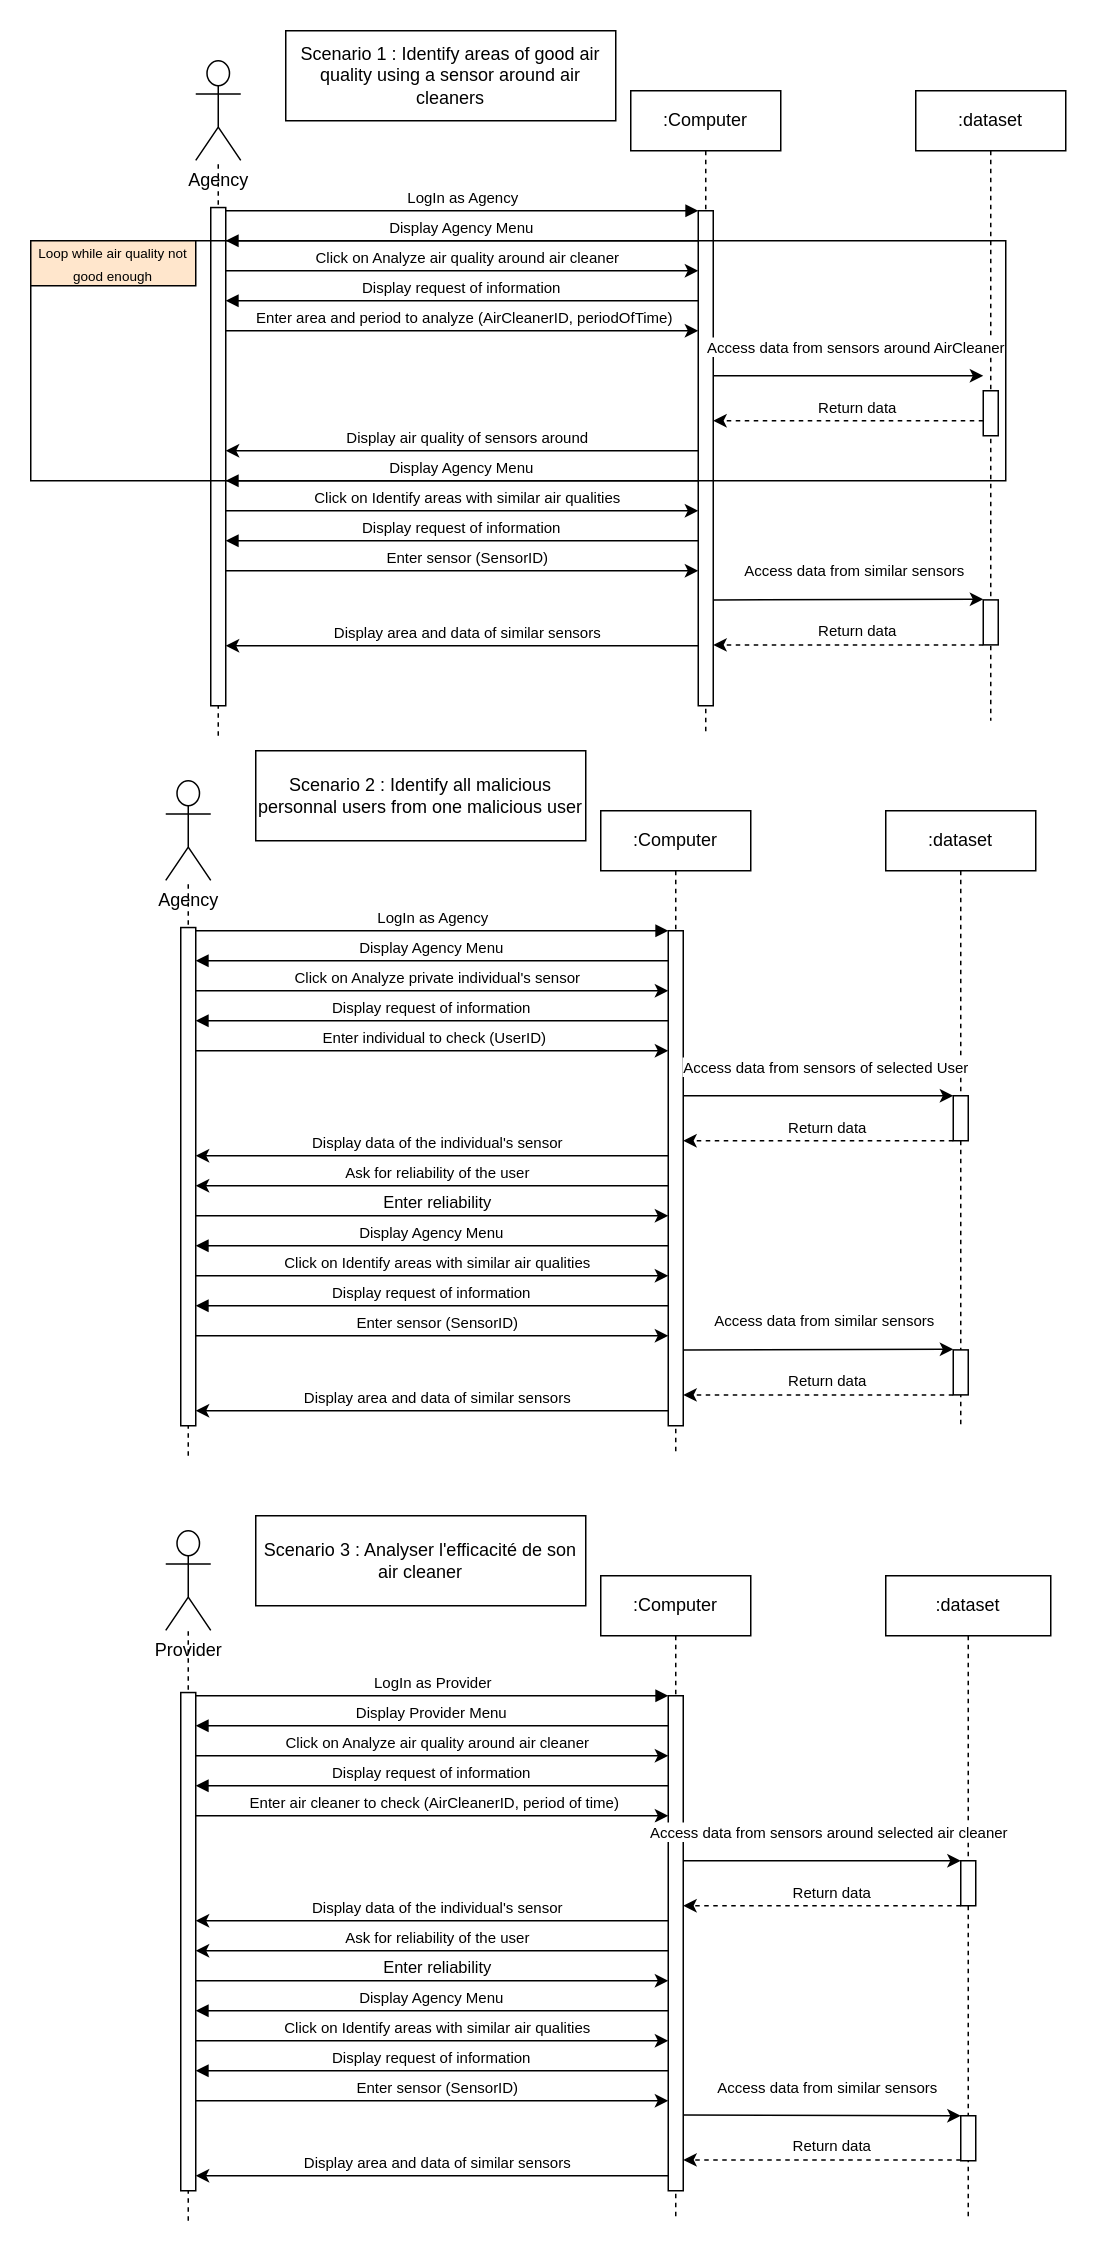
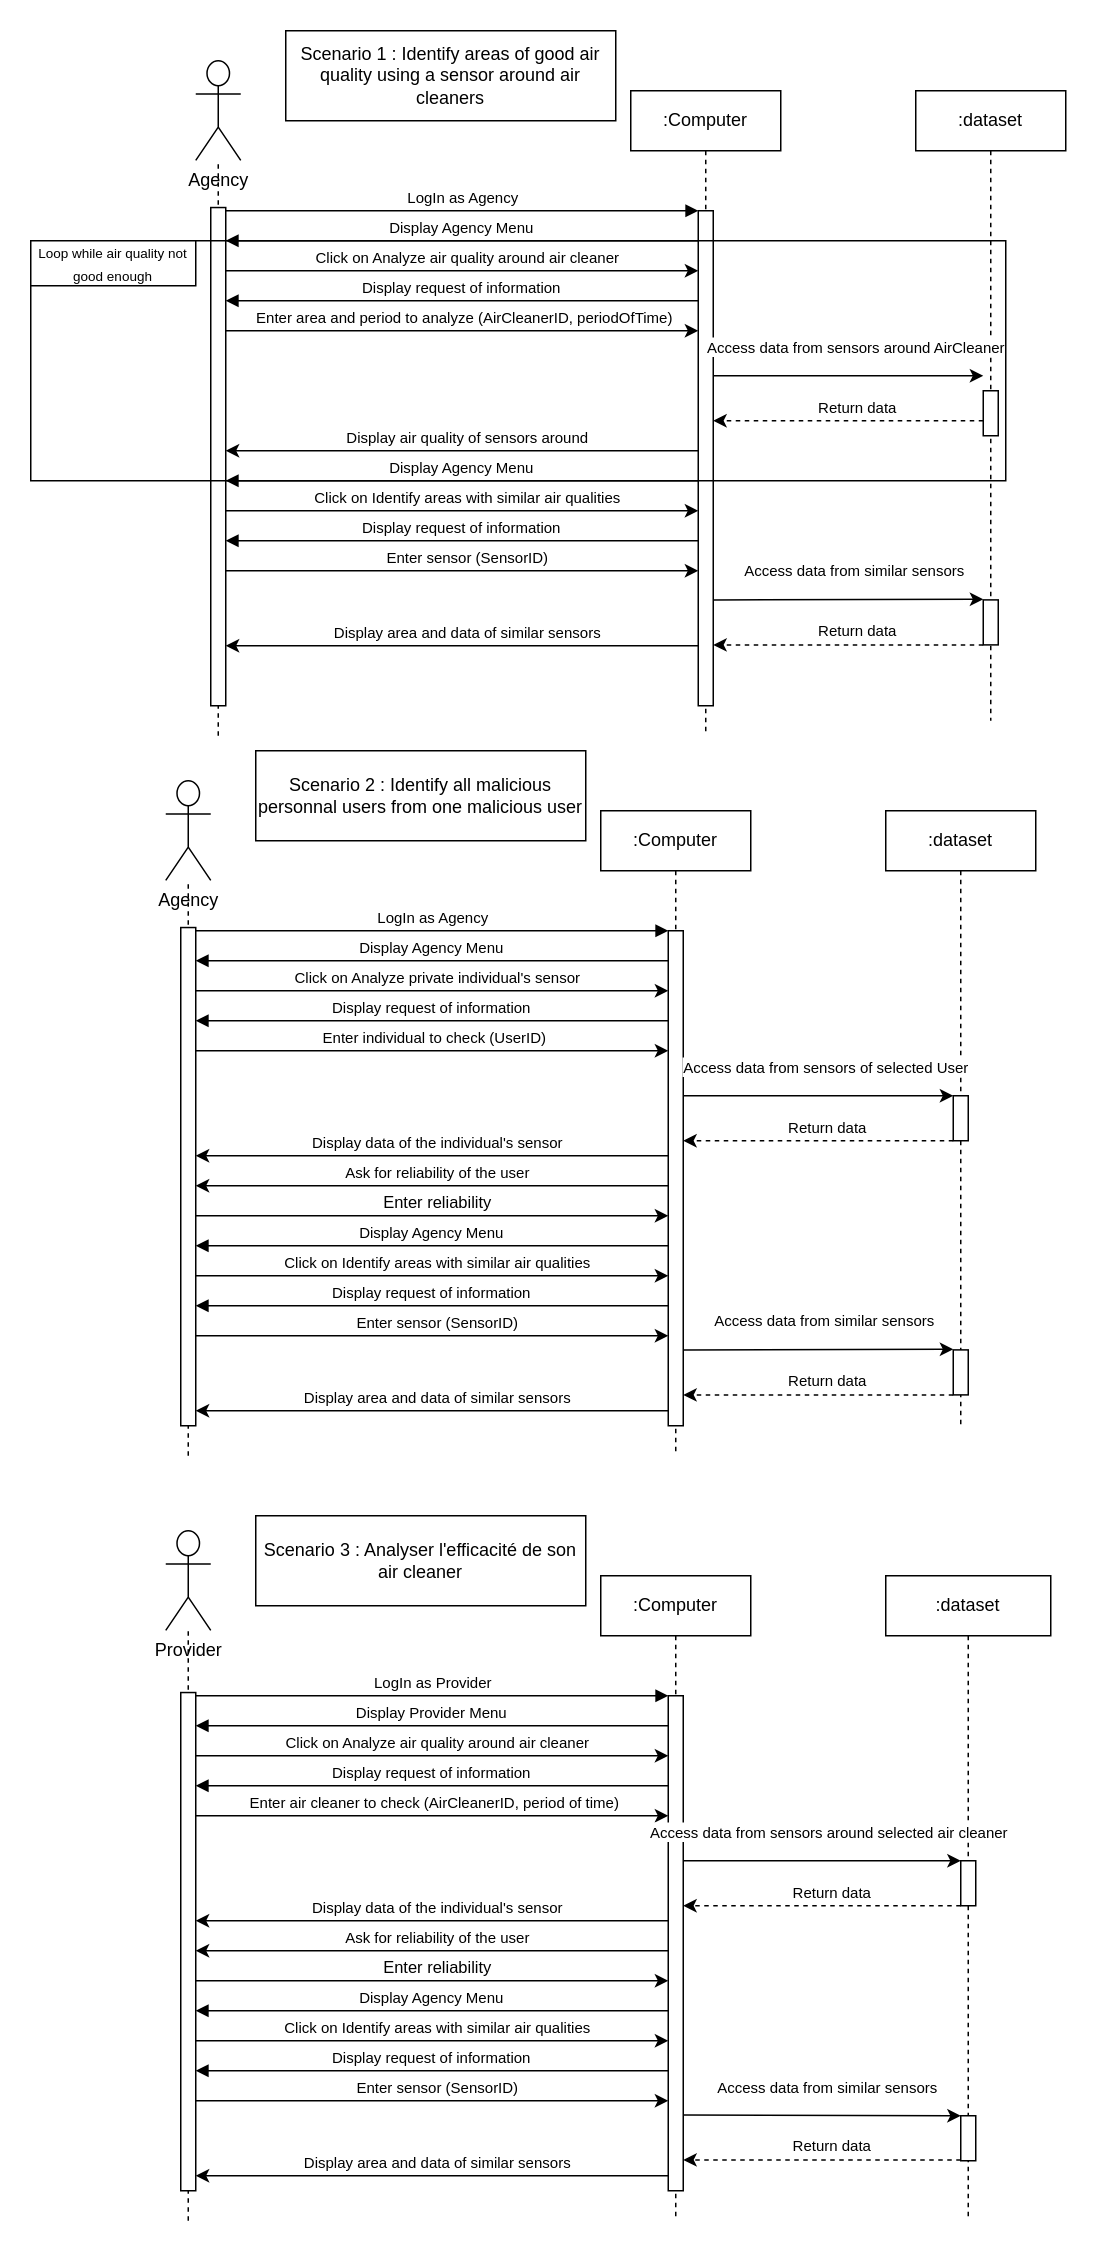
node "Loop while air quality not good enough": fillcolor #ffe6cc -> #ffffff
